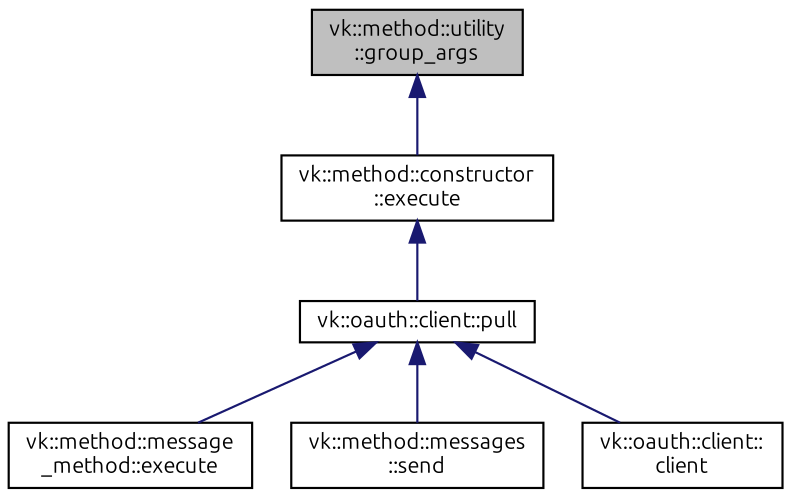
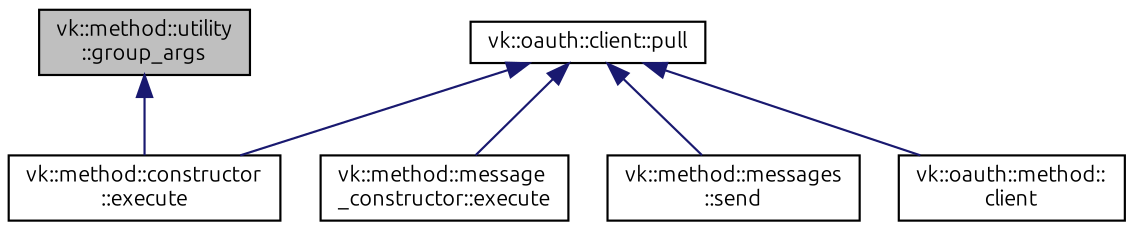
edge "vk::oauth::client::pull" -> "vk::method::constructor ::execute": reversed
node "vk::method::message _method::execute": label "vk::method::message _method::execute" -> "vk::method::message _constructor::execute"
node "vk::oauth::client:: client": label "vk::oauth::client:: client" -> "vk::oauth::method:: client"
